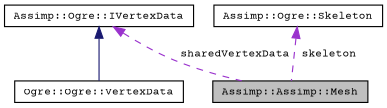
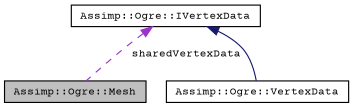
node "Assimp::Ogre::Skeleton": removed
node "Ogre::Ogre::VertexData": label "Ogre::Ogre::VertexData" -> "Assimp::Ogre::VertexData"
node "Assimp::Assimp::Mesh": label "Assimp::Assimp::Mesh" -> "Assimp::Ogre::Mesh"
